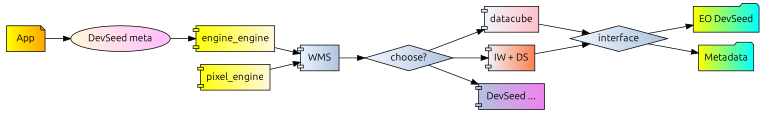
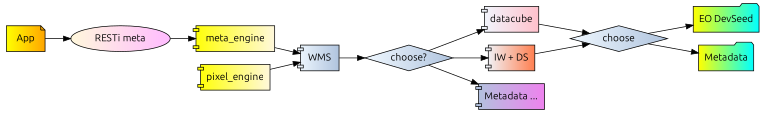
node "DevSeed meta": label "DevSeed meta" -> "RESTi meta"
node "engine_engine": label "engine_engine" -> "meta_engine"
node "interface": label "interface" -> "choose"
node "DevSeed ...": label "DevSeed ..." -> "Metadata ..."
